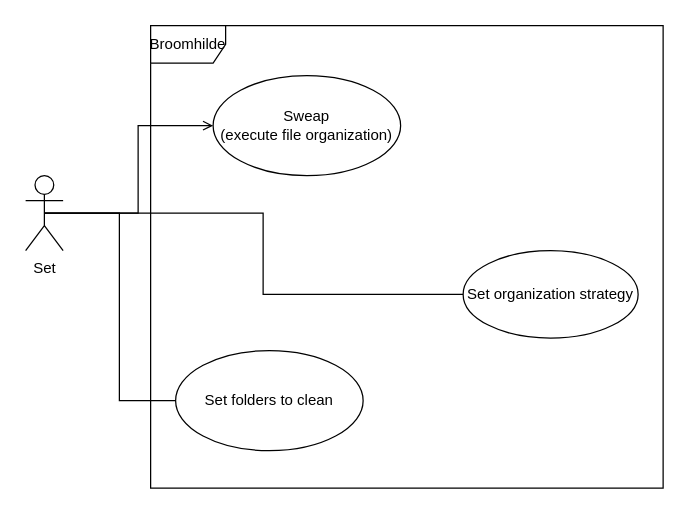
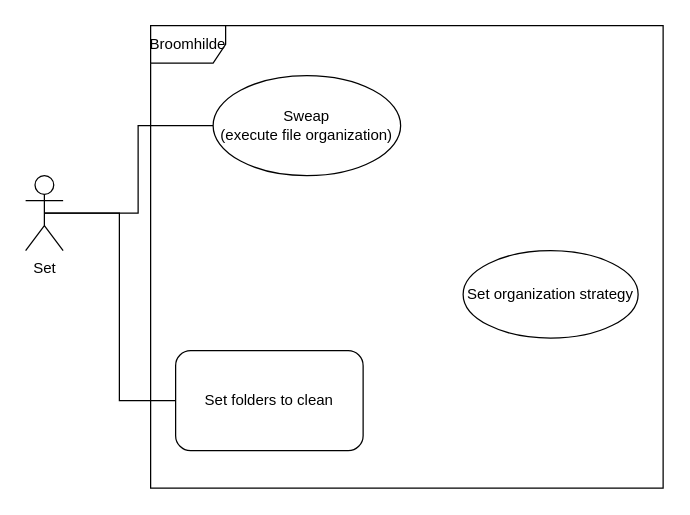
edge "Set" -> "Sweap (execute file organization)": arrowhead open -> none
edge "Set" -- "Set organization strategy": removed
node "Set folders to clean": shape ellipse -> rounded rectangle
